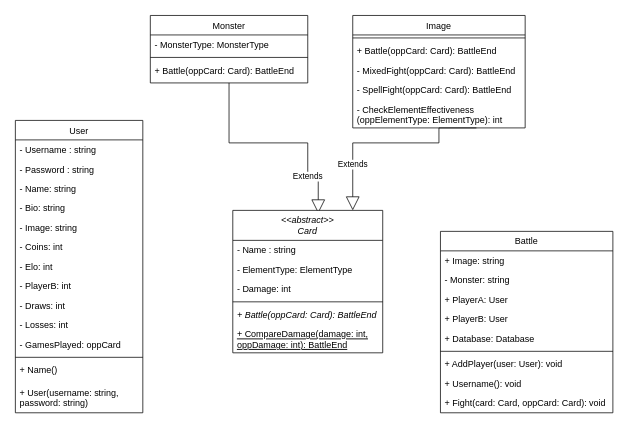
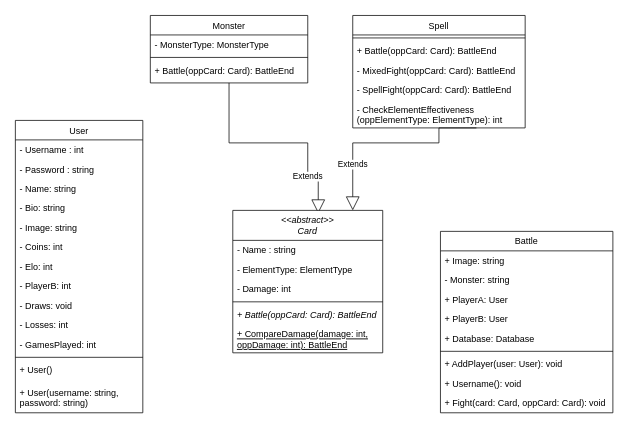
node "Image": label "Image" -> "Spell"
node "- Username : string": label "- Username : string" -> "- Username : int"
node "- Draws: int": label "- Draws: int" -> "- Draws: void"
node "- GamesPlayed: oppCard": label "- GamesPlayed: oppCard" -> "- GamesPlayed: int"
node "+ Name()": label "+ Name()" -> "+ User()"
